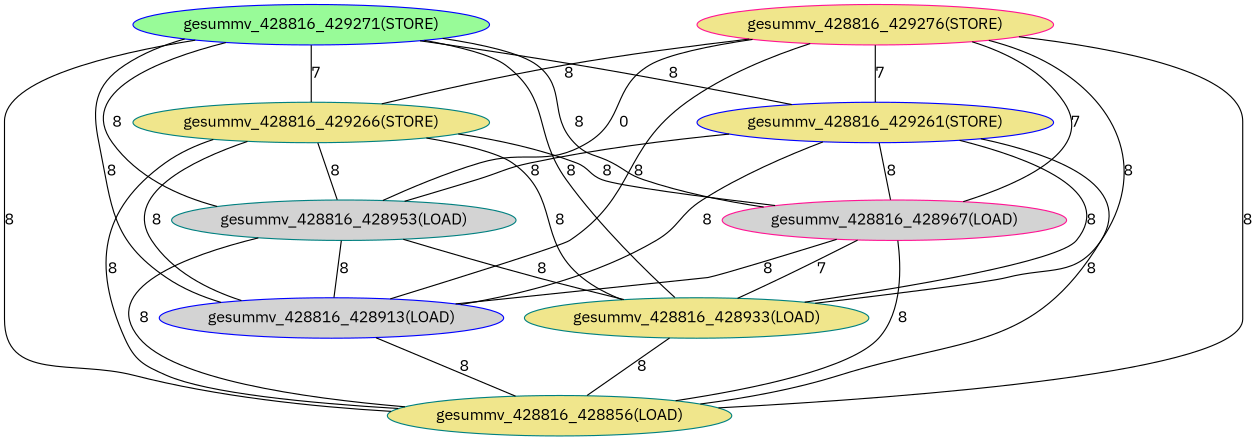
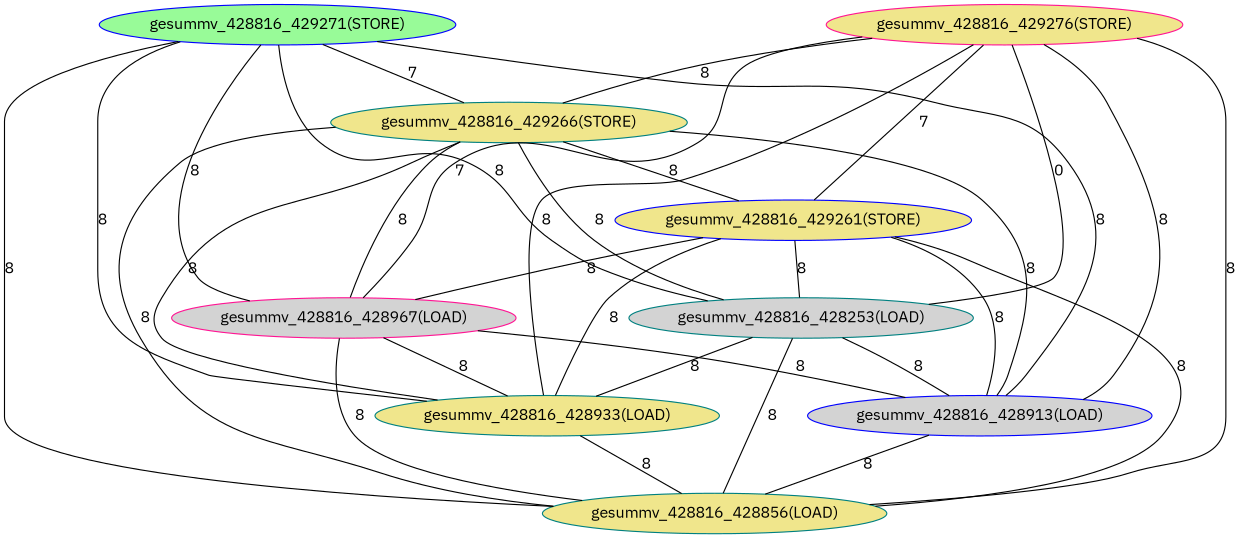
edge "gesummv_428816_429271(STORE)" -- "gesummv_428816_429261(STORE)": now "gesummv_428816_429266(STORE)" -- "gesummv_428816_429261(STORE)"
node "gesummv_428816_428953(LOAD)": label "gesummv_428816_428953(LOAD)" -> "gesummv_428816_428253(LOAD)"
edge "gesummv_428816_428967(LOAD)" -- "gesummv_428816_428933(LOAD)": label "7" -> "8"
